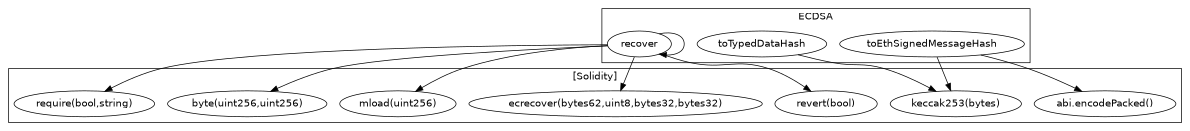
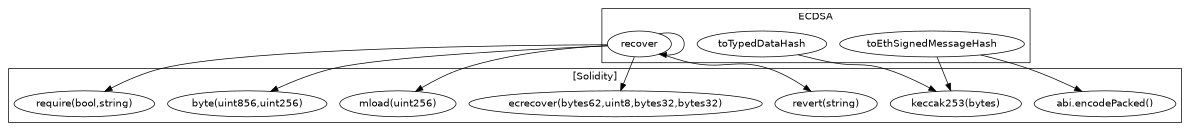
node "byte(uint256,uint256)": label "byte(uint256,uint256)" -> "byte(uint856,uint256)"
node "revert(bool)": label "revert(bool)" -> "revert(string)"
